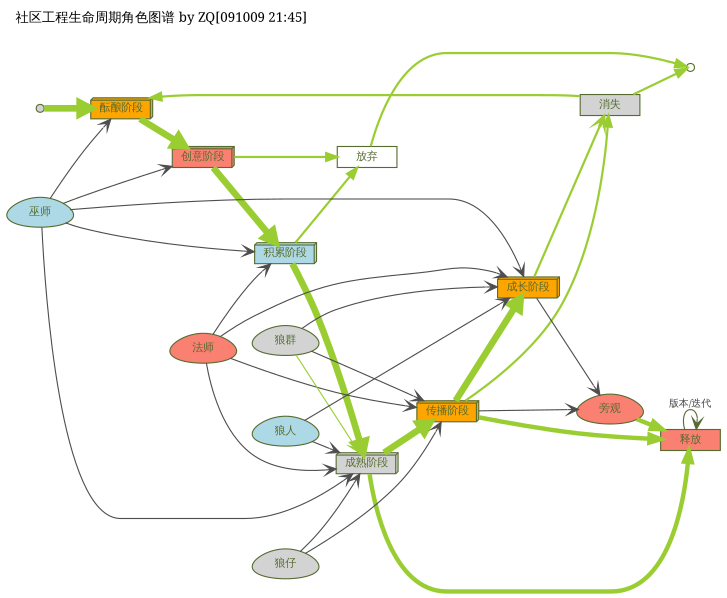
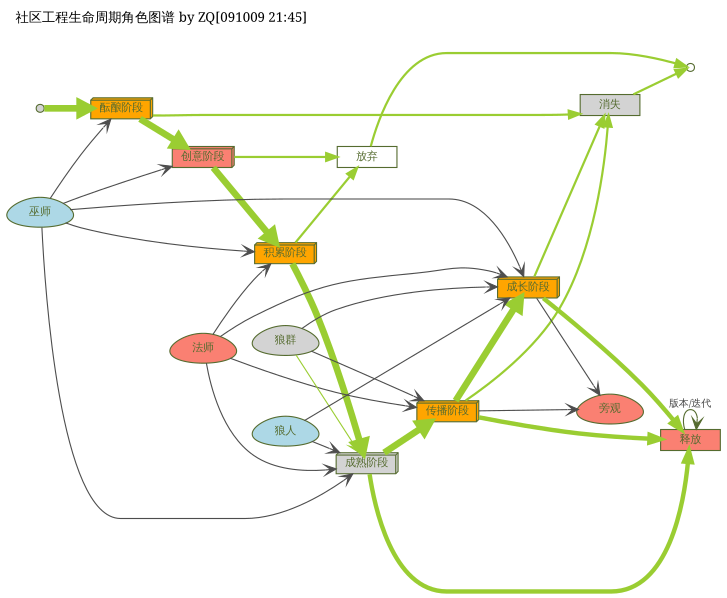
edge "消失" -> "酝酿阶段": reversed
edge "成长阶段" -> "消失": arrowhead vee -> normal
node "积累阶段": fillcolor lightblue -> orange
edge "旁观" -> "释放": now "成长阶段" -> "释放"
node "狼仔": removed
